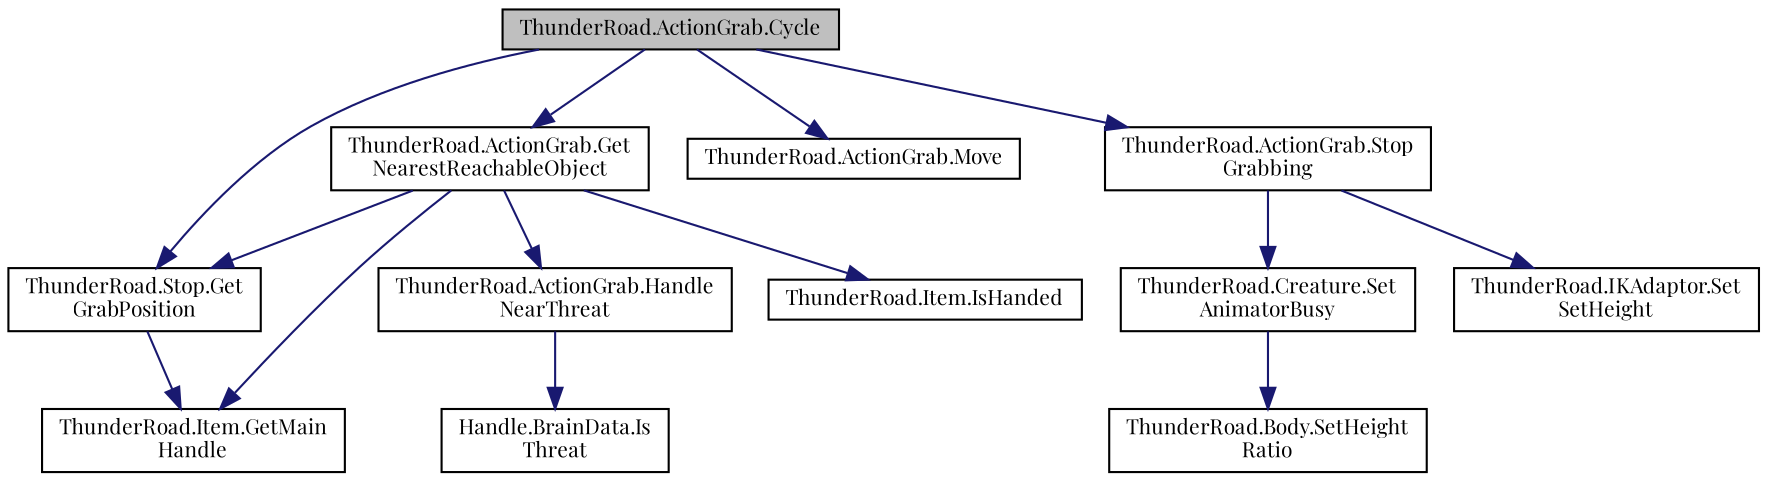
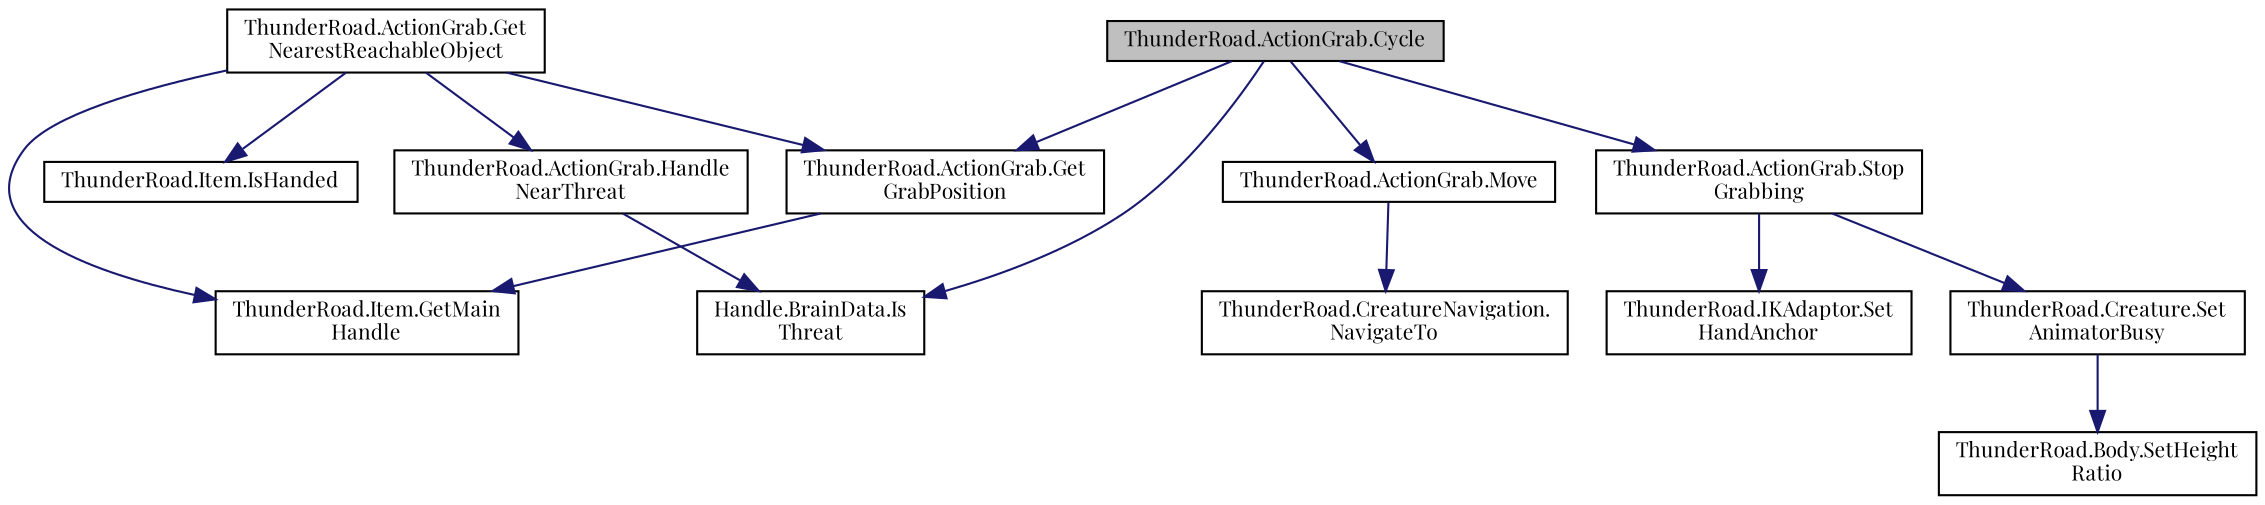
edge "ThunderRoad.ActionGrab.Cycle" -> "ThunderRoad.ActionGrab.Get NearestReachableObject": now "ThunderRoad.ActionGrab.Cycle" -> "Handle.BrainData.Is Threat"
node "ThunderRoad.Stop.Get GrabPosition": label "ThunderRoad.Stop.Get GrabPosition" -> "ThunderRoad.ActionGrab.Get GrabPosition"
node "ThunderRoad.IKAdaptor.Set SetHeight": label "ThunderRoad.IKAdaptor.Set SetHeight" -> "ThunderRoad.IKAdaptor.Set HandAnchor"
node "ThunderRoad.CreatureNavigation. NavigateTo": added
